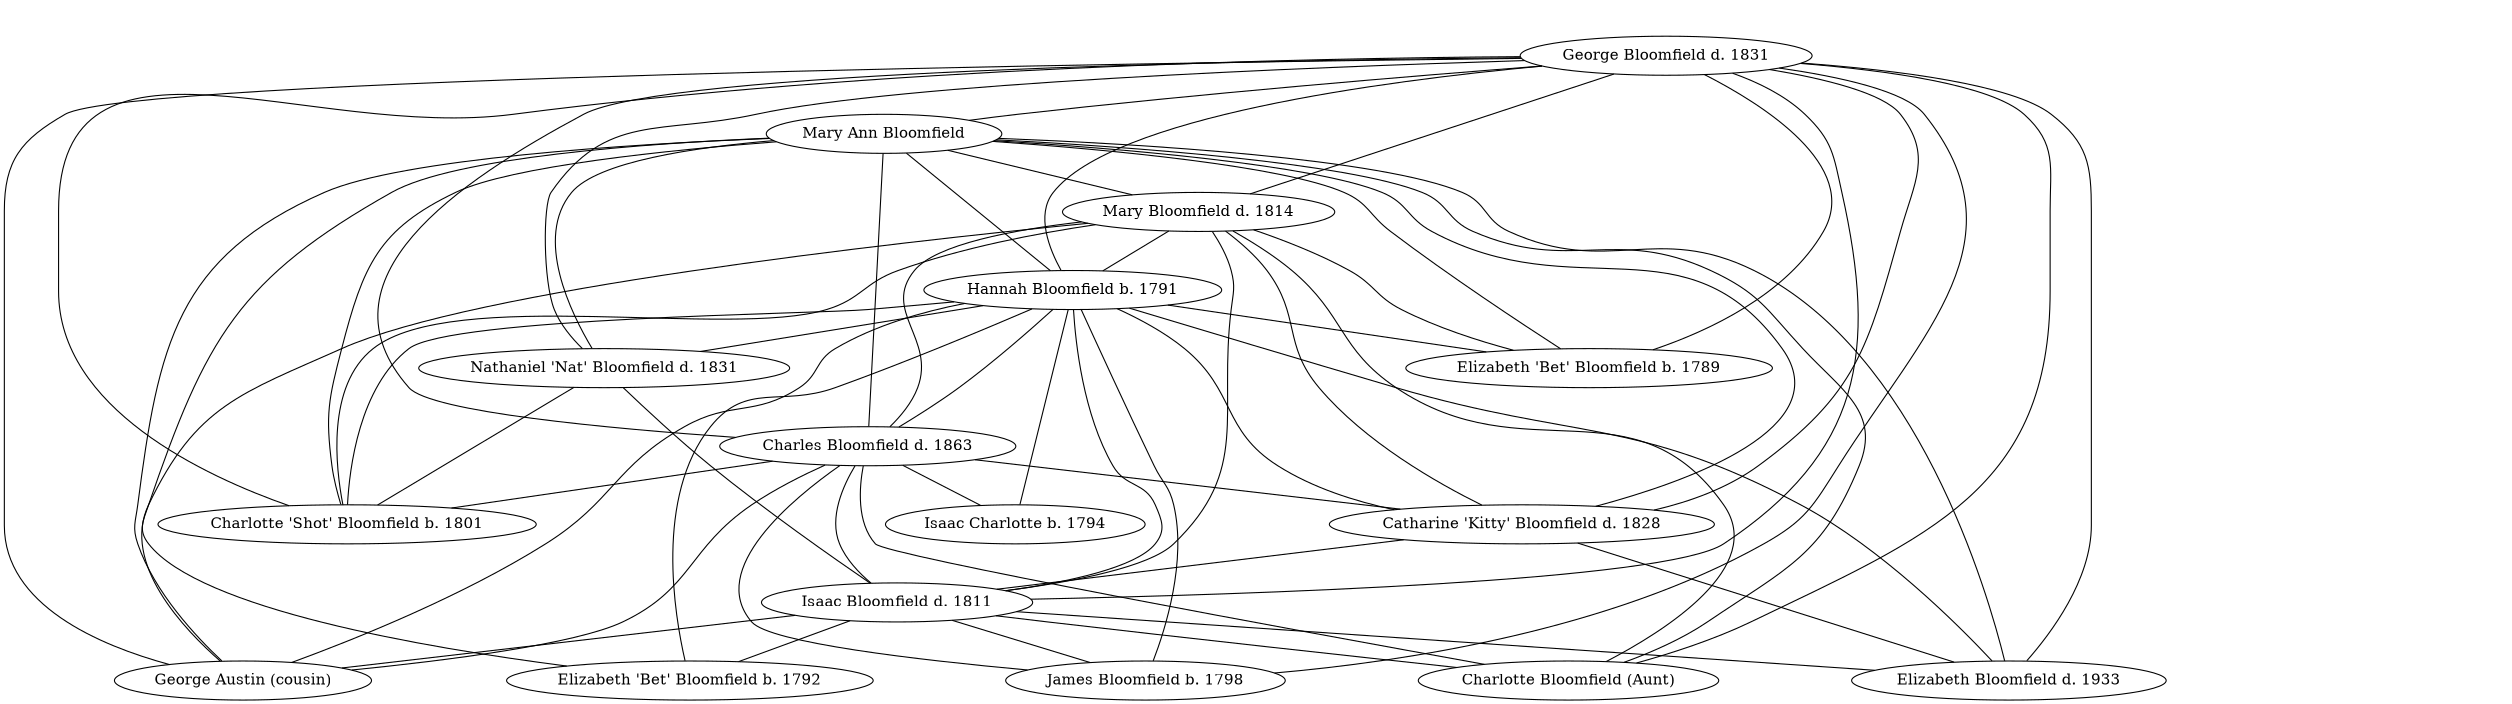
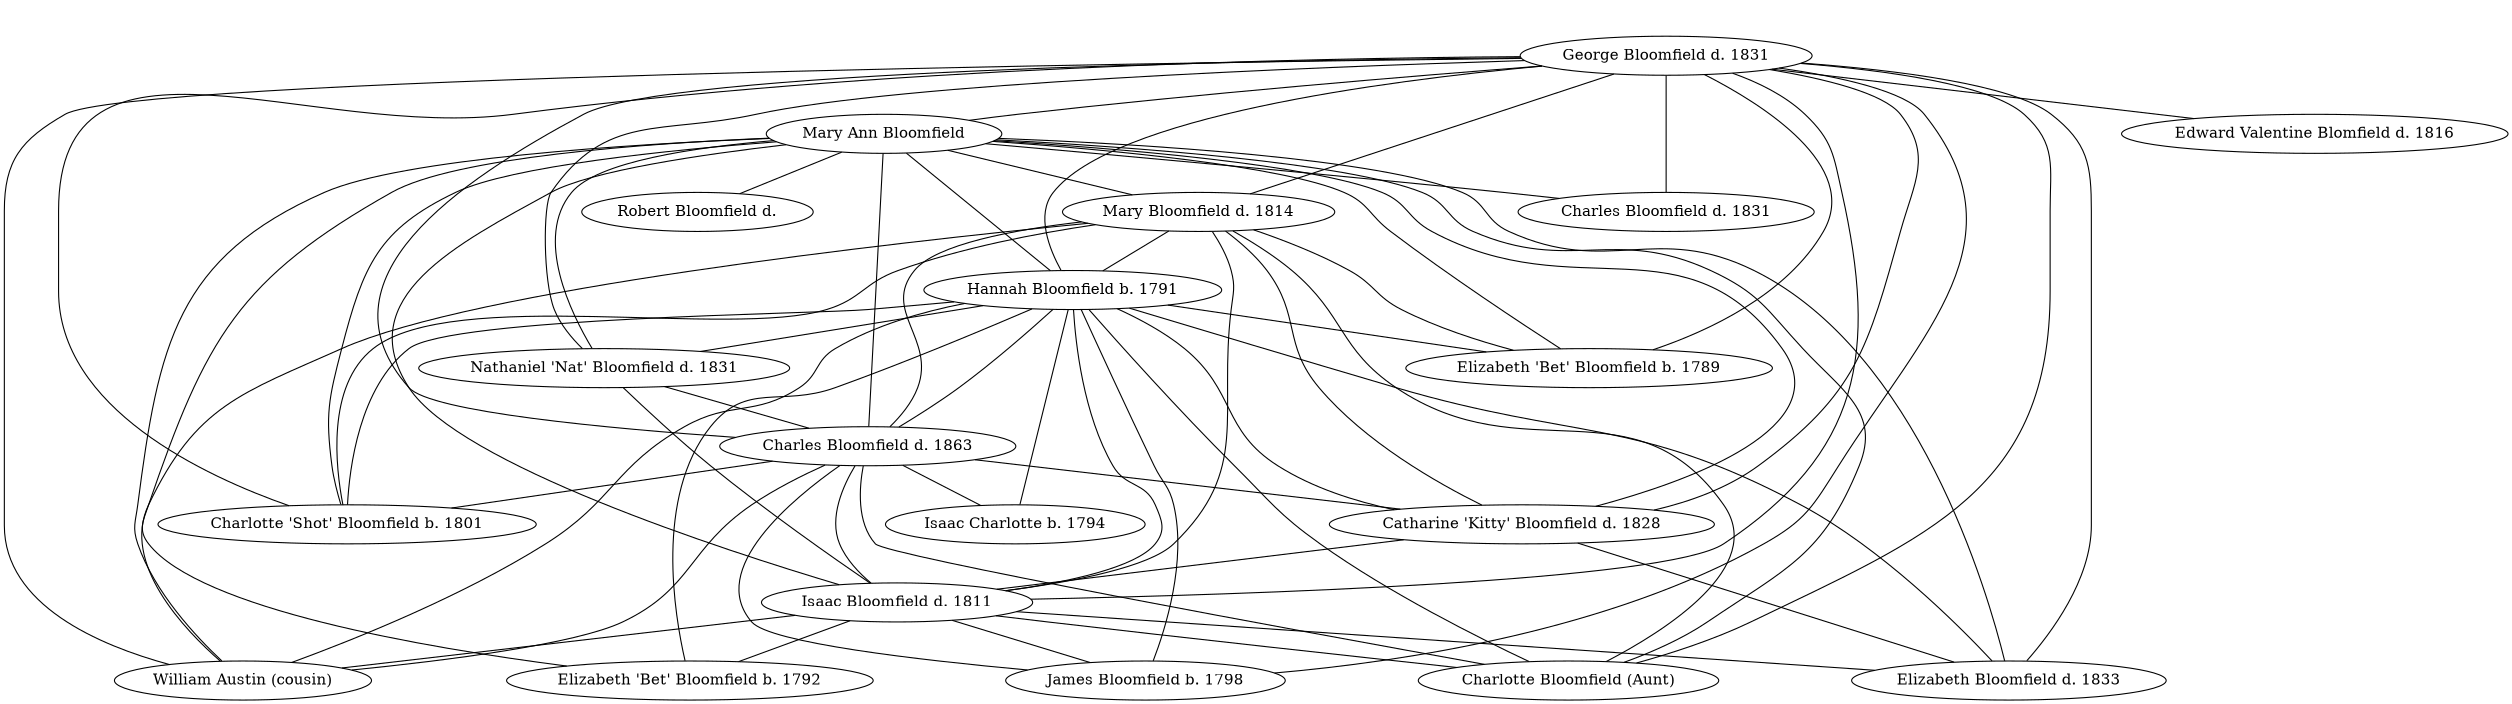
node "Edward Valentine Blomfield d. 1816": added
node "Robert Bloomfield d.": added
node "Charles Bloomfield d. 1831": added
edge "Mary Ann Bloomfield" -- "Isaac Bloomfield d. 1811": added
edge "Nathaniel 'Nat' Bloomfield d. 1831" -- "Charlotte 'Shot' Bloomfield b. 1801": now "Nathaniel 'Nat' Bloomfield d. 1831" -- "Charles Bloomfield d. 1863"
edge "Hannah Bloomfield b. 1791" -- "Charlotte Bloomfield (Aunt)": added
node "George Austin (cousin)": label "George Austin (cousin)" -> "William Austin (cousin)"
node "Elizabeth Bloomfield d. 1933": label "Elizabeth Bloomfield d. 1933" -> "Elizabeth Bloomfield d. 1833"
